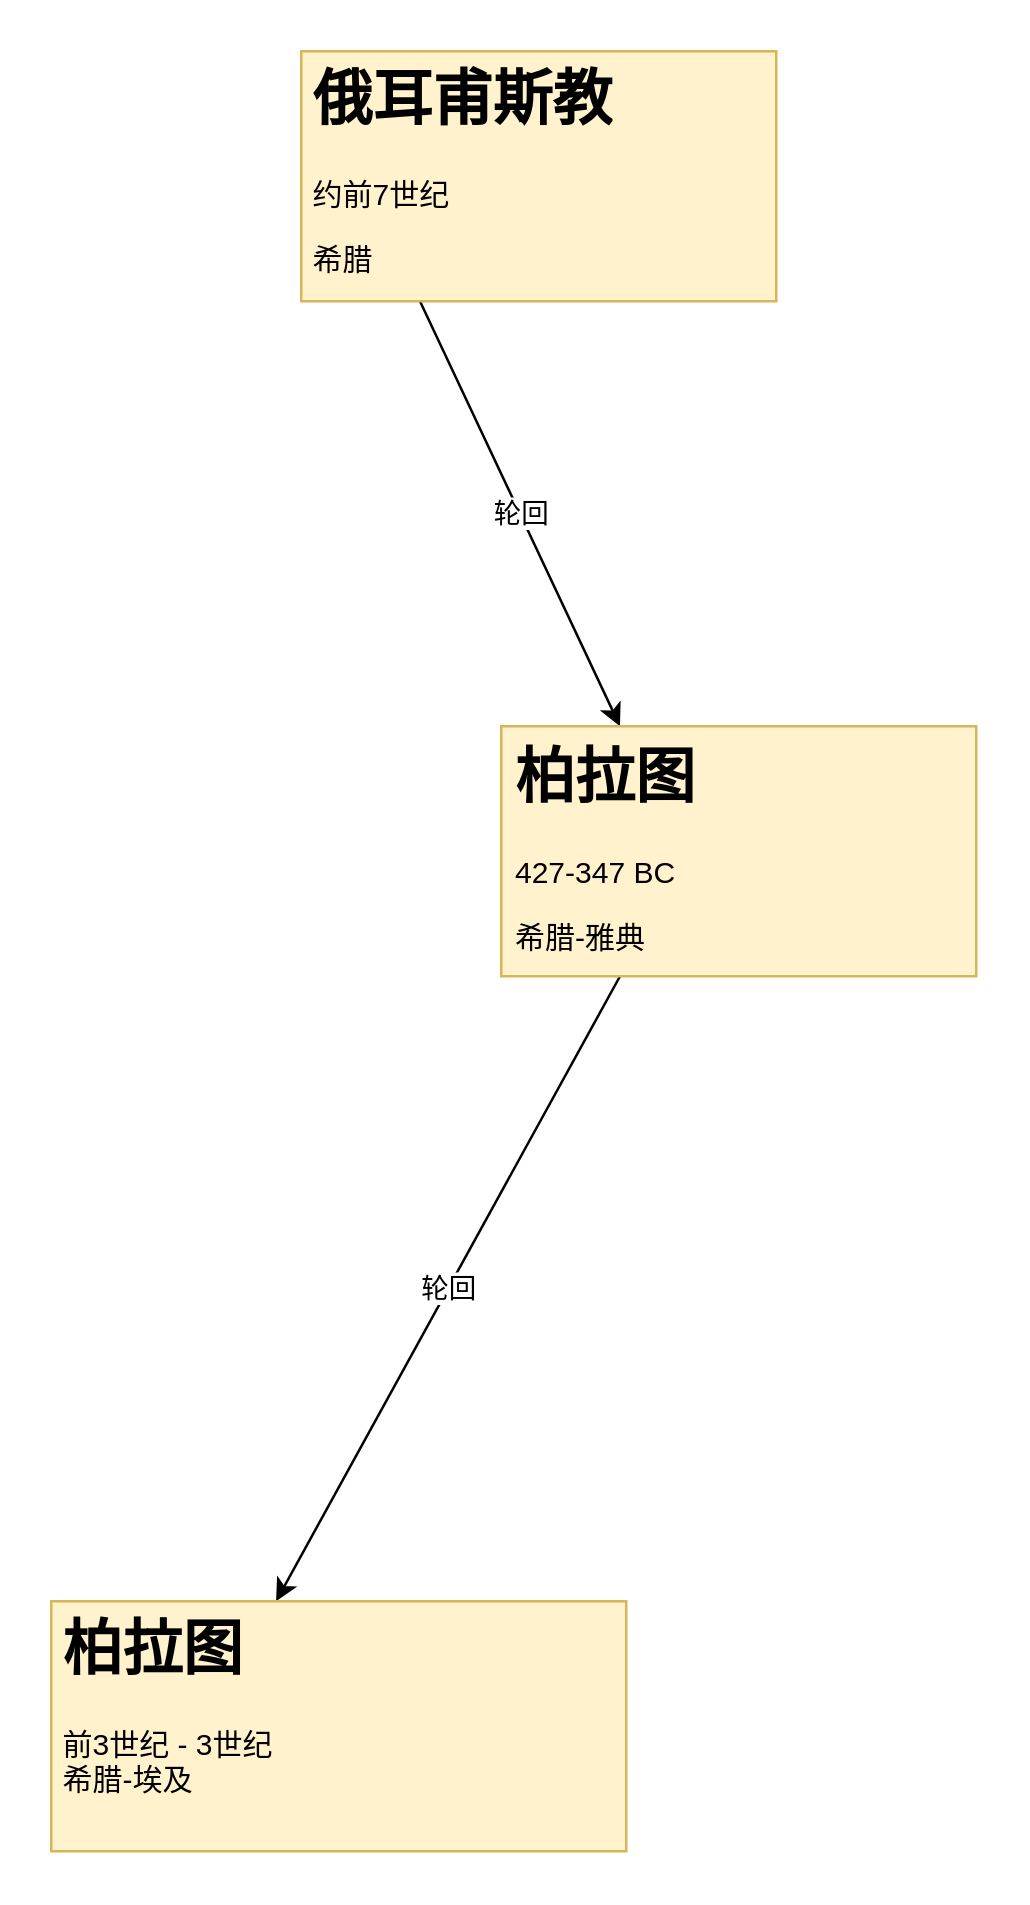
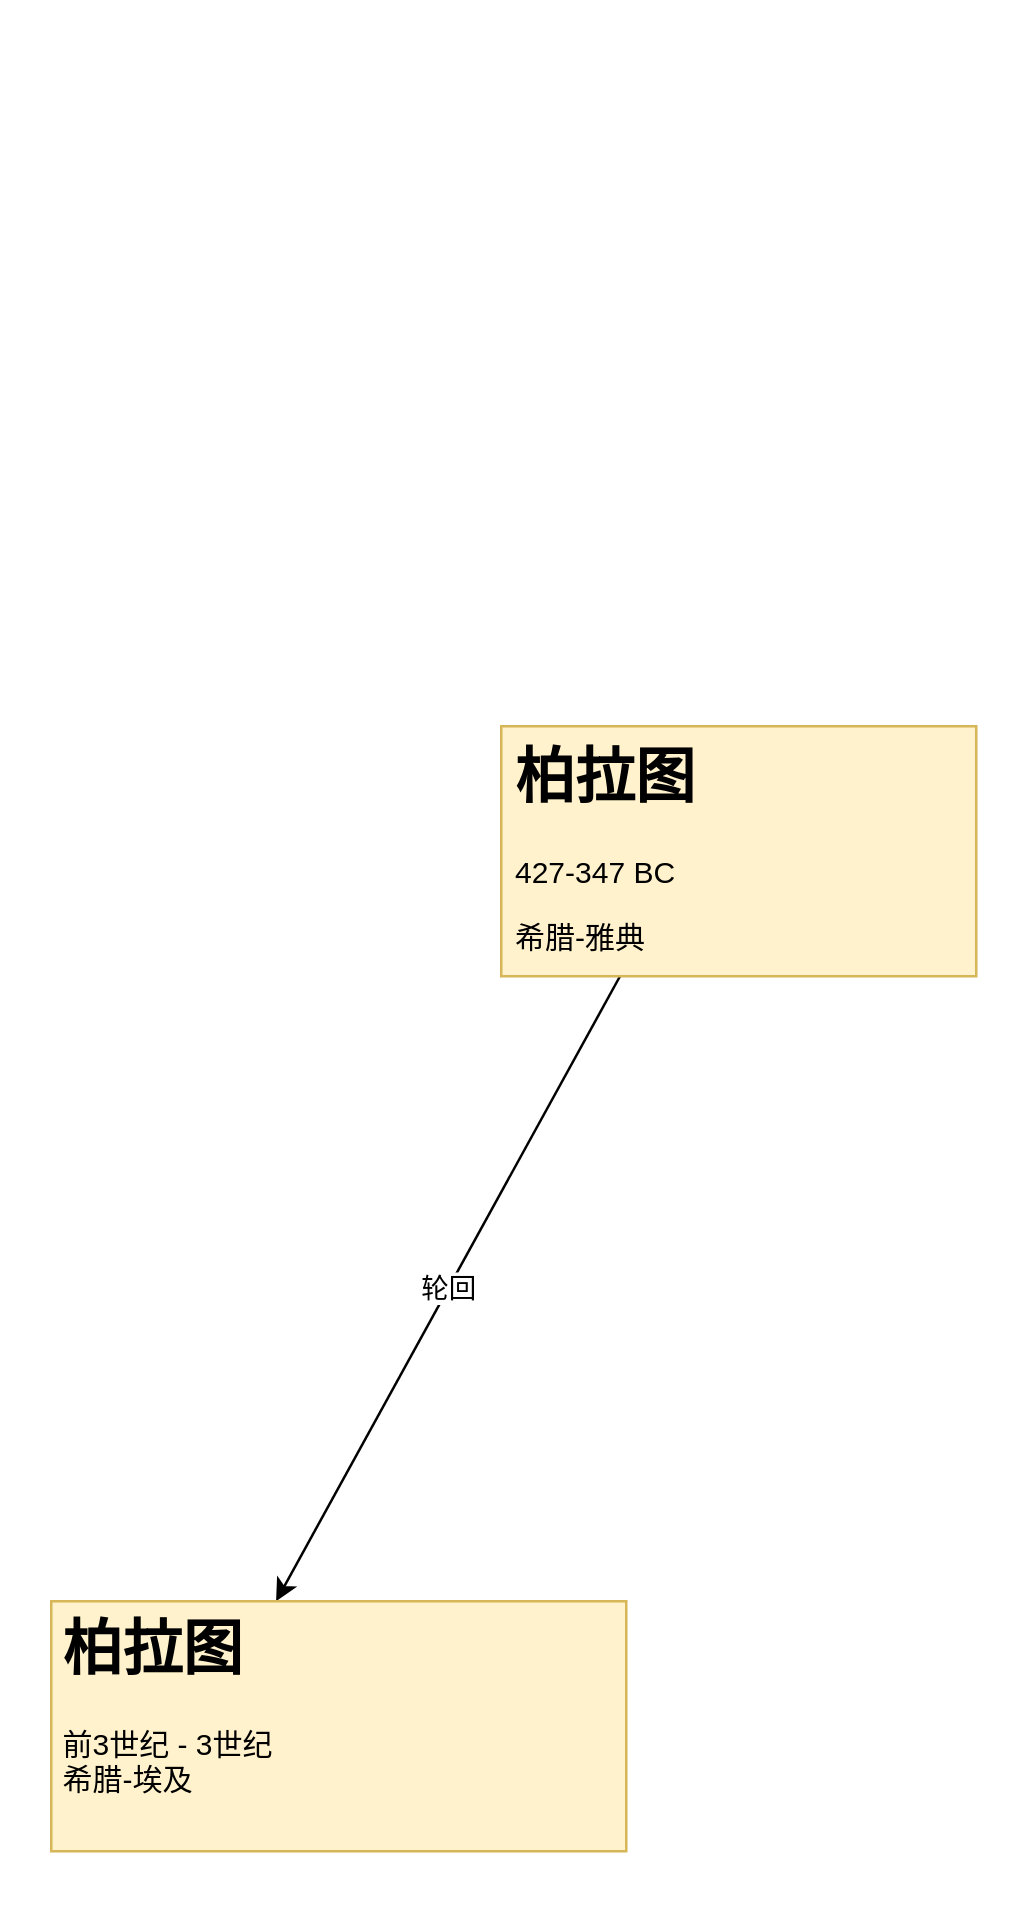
node "俄耳甫斯教约前7世纪 希腊": removed
edge "俄耳甫斯教约前7世纪 希腊" -> "柏拉图427-347 BC 希腊-雅典": removed, label "轮回"
